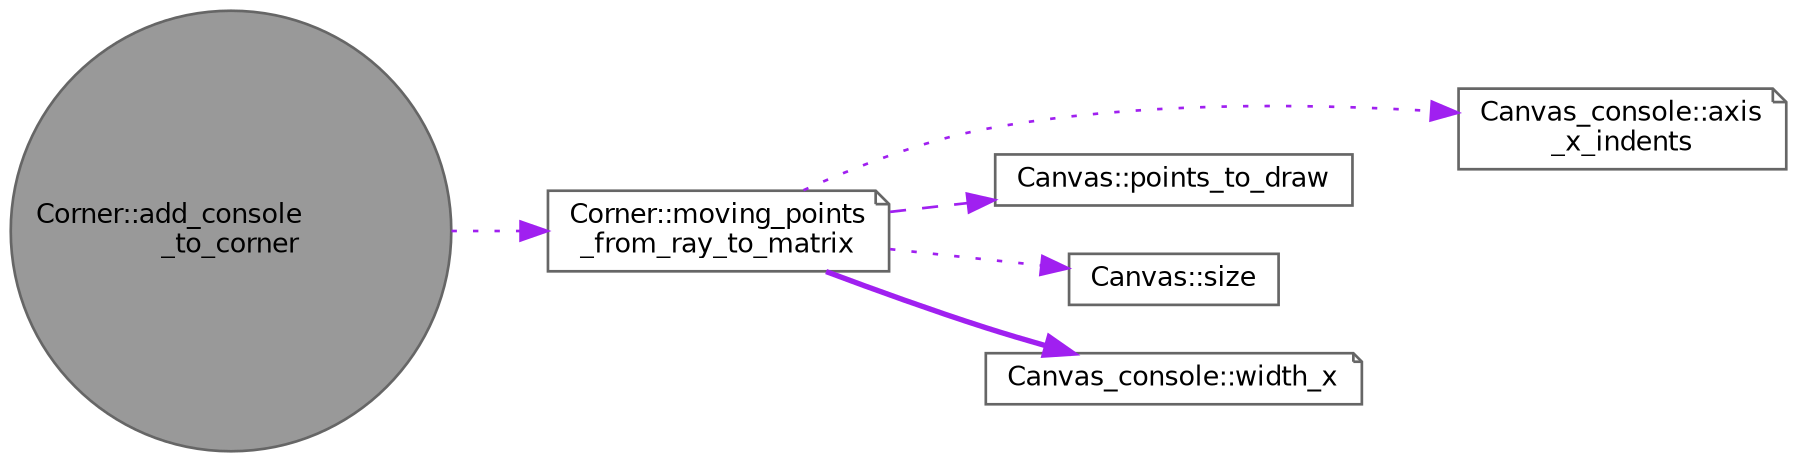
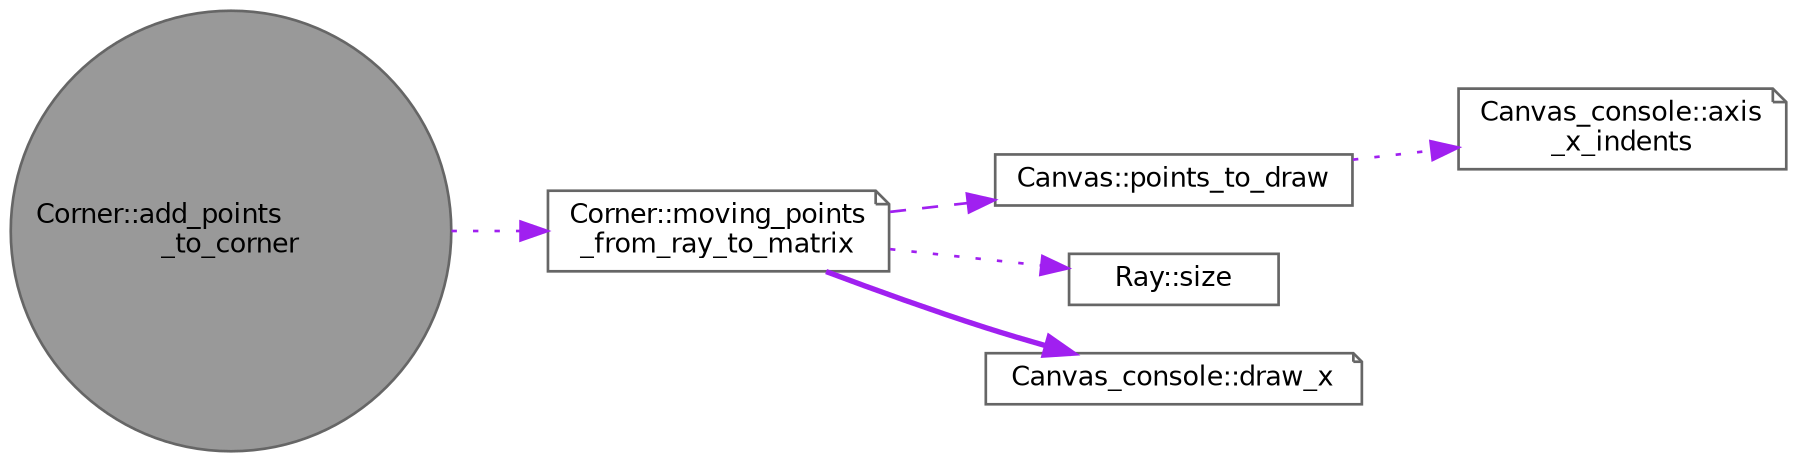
edge "Corner::moving_points _from_ray_to_matrix" -> "Canvas_console::axis _x_indents": now "Canvas::points_to_draw" -> "Canvas_console::axis _x_indents"
node "Corner::add_console _to_corner": label "Corner::add_console _to_corner" -> "Corner::add_points _to_corner"
node "Canvas::size": label "Canvas::size" -> "Ray::size"
node "Canvas_console::width_x": label "Canvas_console::width_x" -> "Canvas_console::draw_x"
